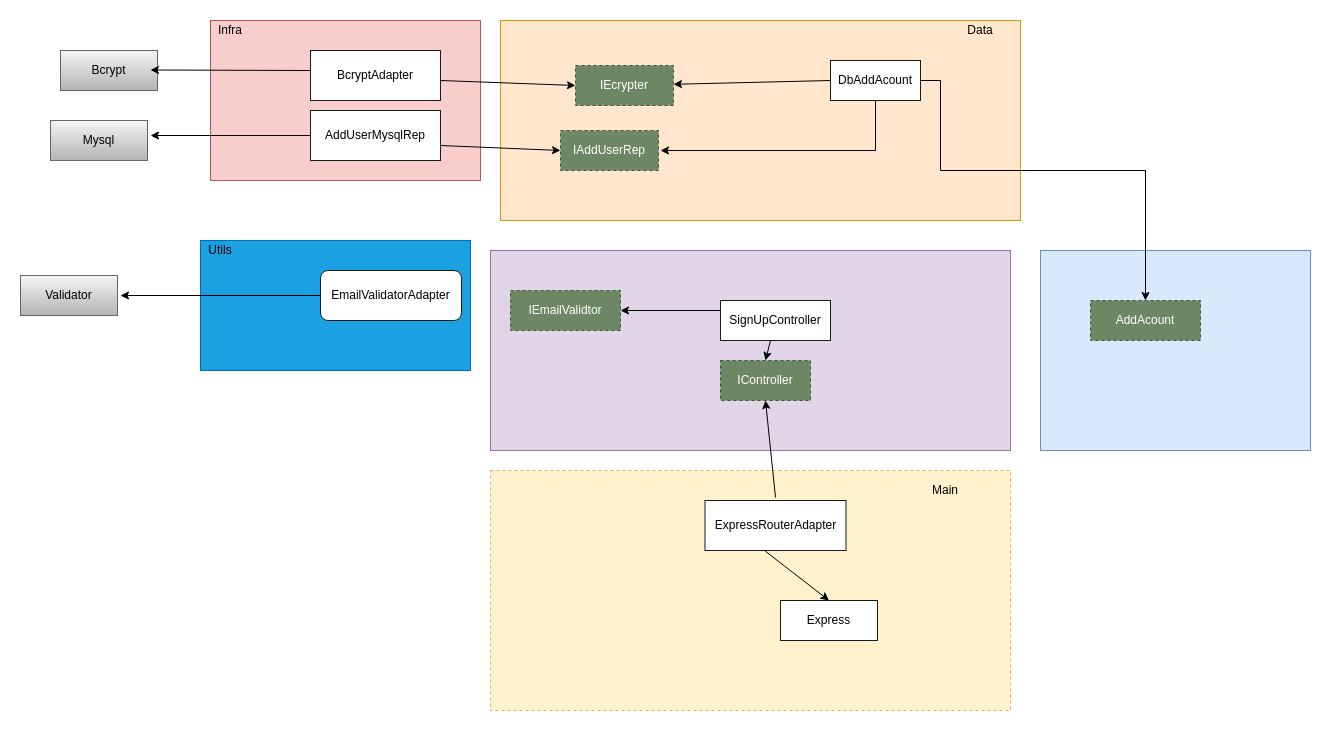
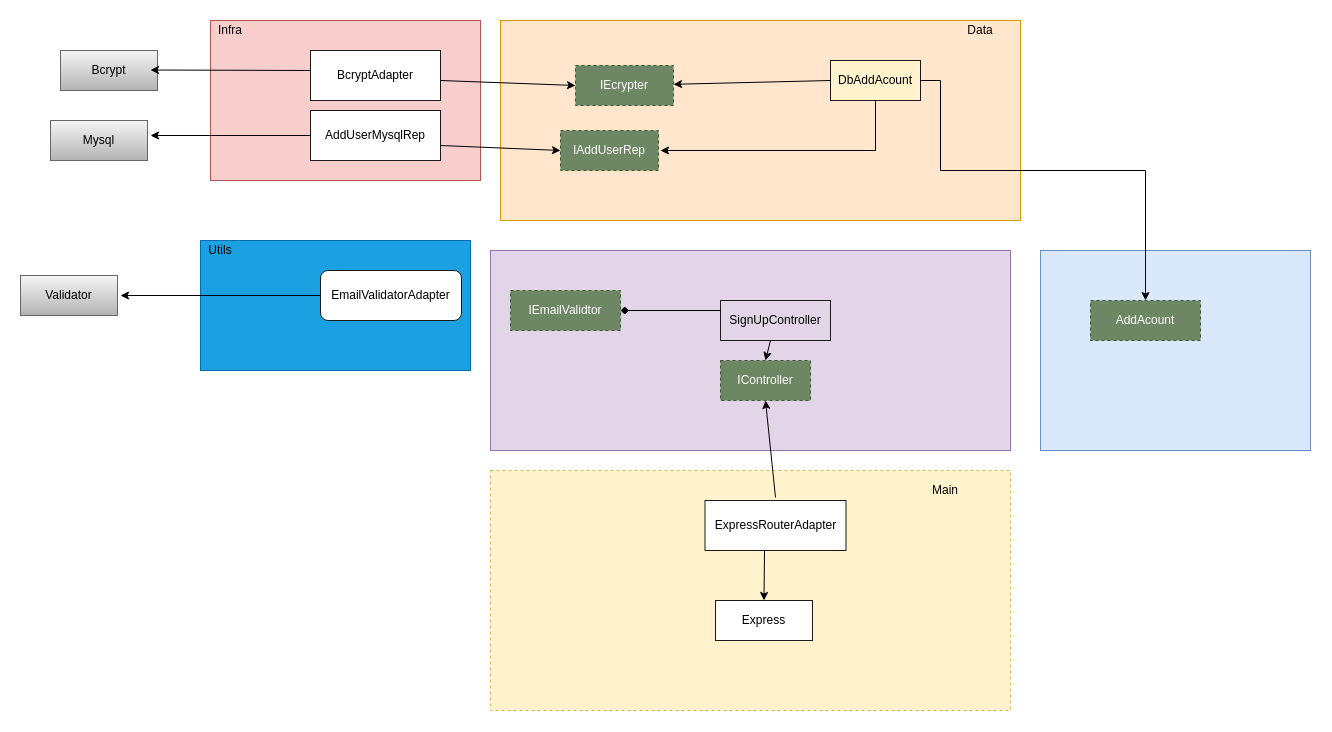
node "DbAddAcount": fillcolor #ffffff -> #fff2cc
edge "SignUpController" -> "IEmailValidtor": arrowhead classic -> diamond
node "SignUpController": fillcolor #ffffff -> #e1d5e7
node "Express": moved (829, 621) -> (764, 621)
